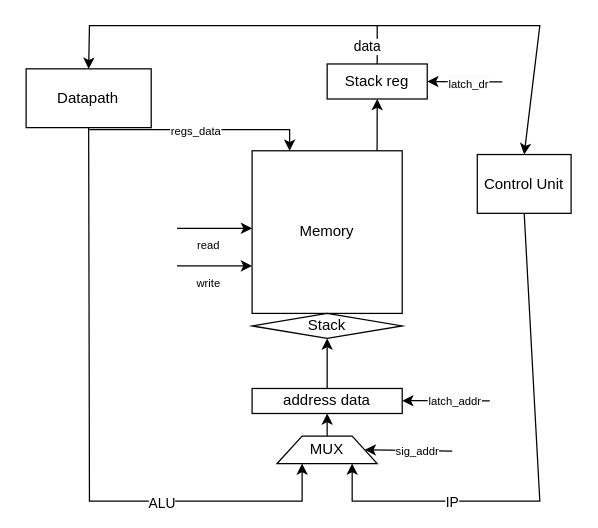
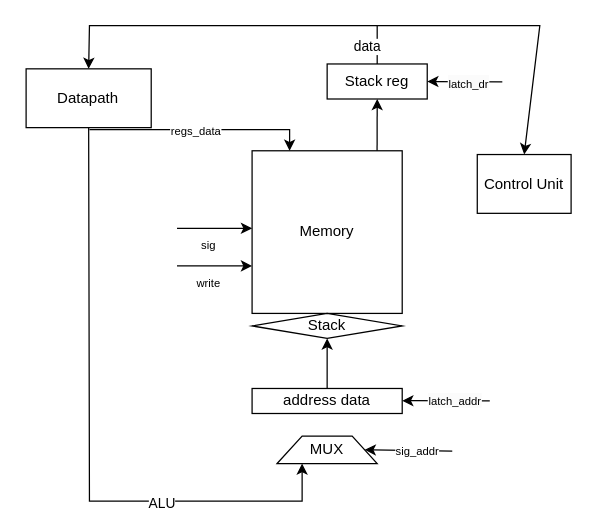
node "read": label "read" -> "sig"
edge "MUX" -> "address data": removed
edge "Control Unit" -> "MUX": removed, label "IP"
